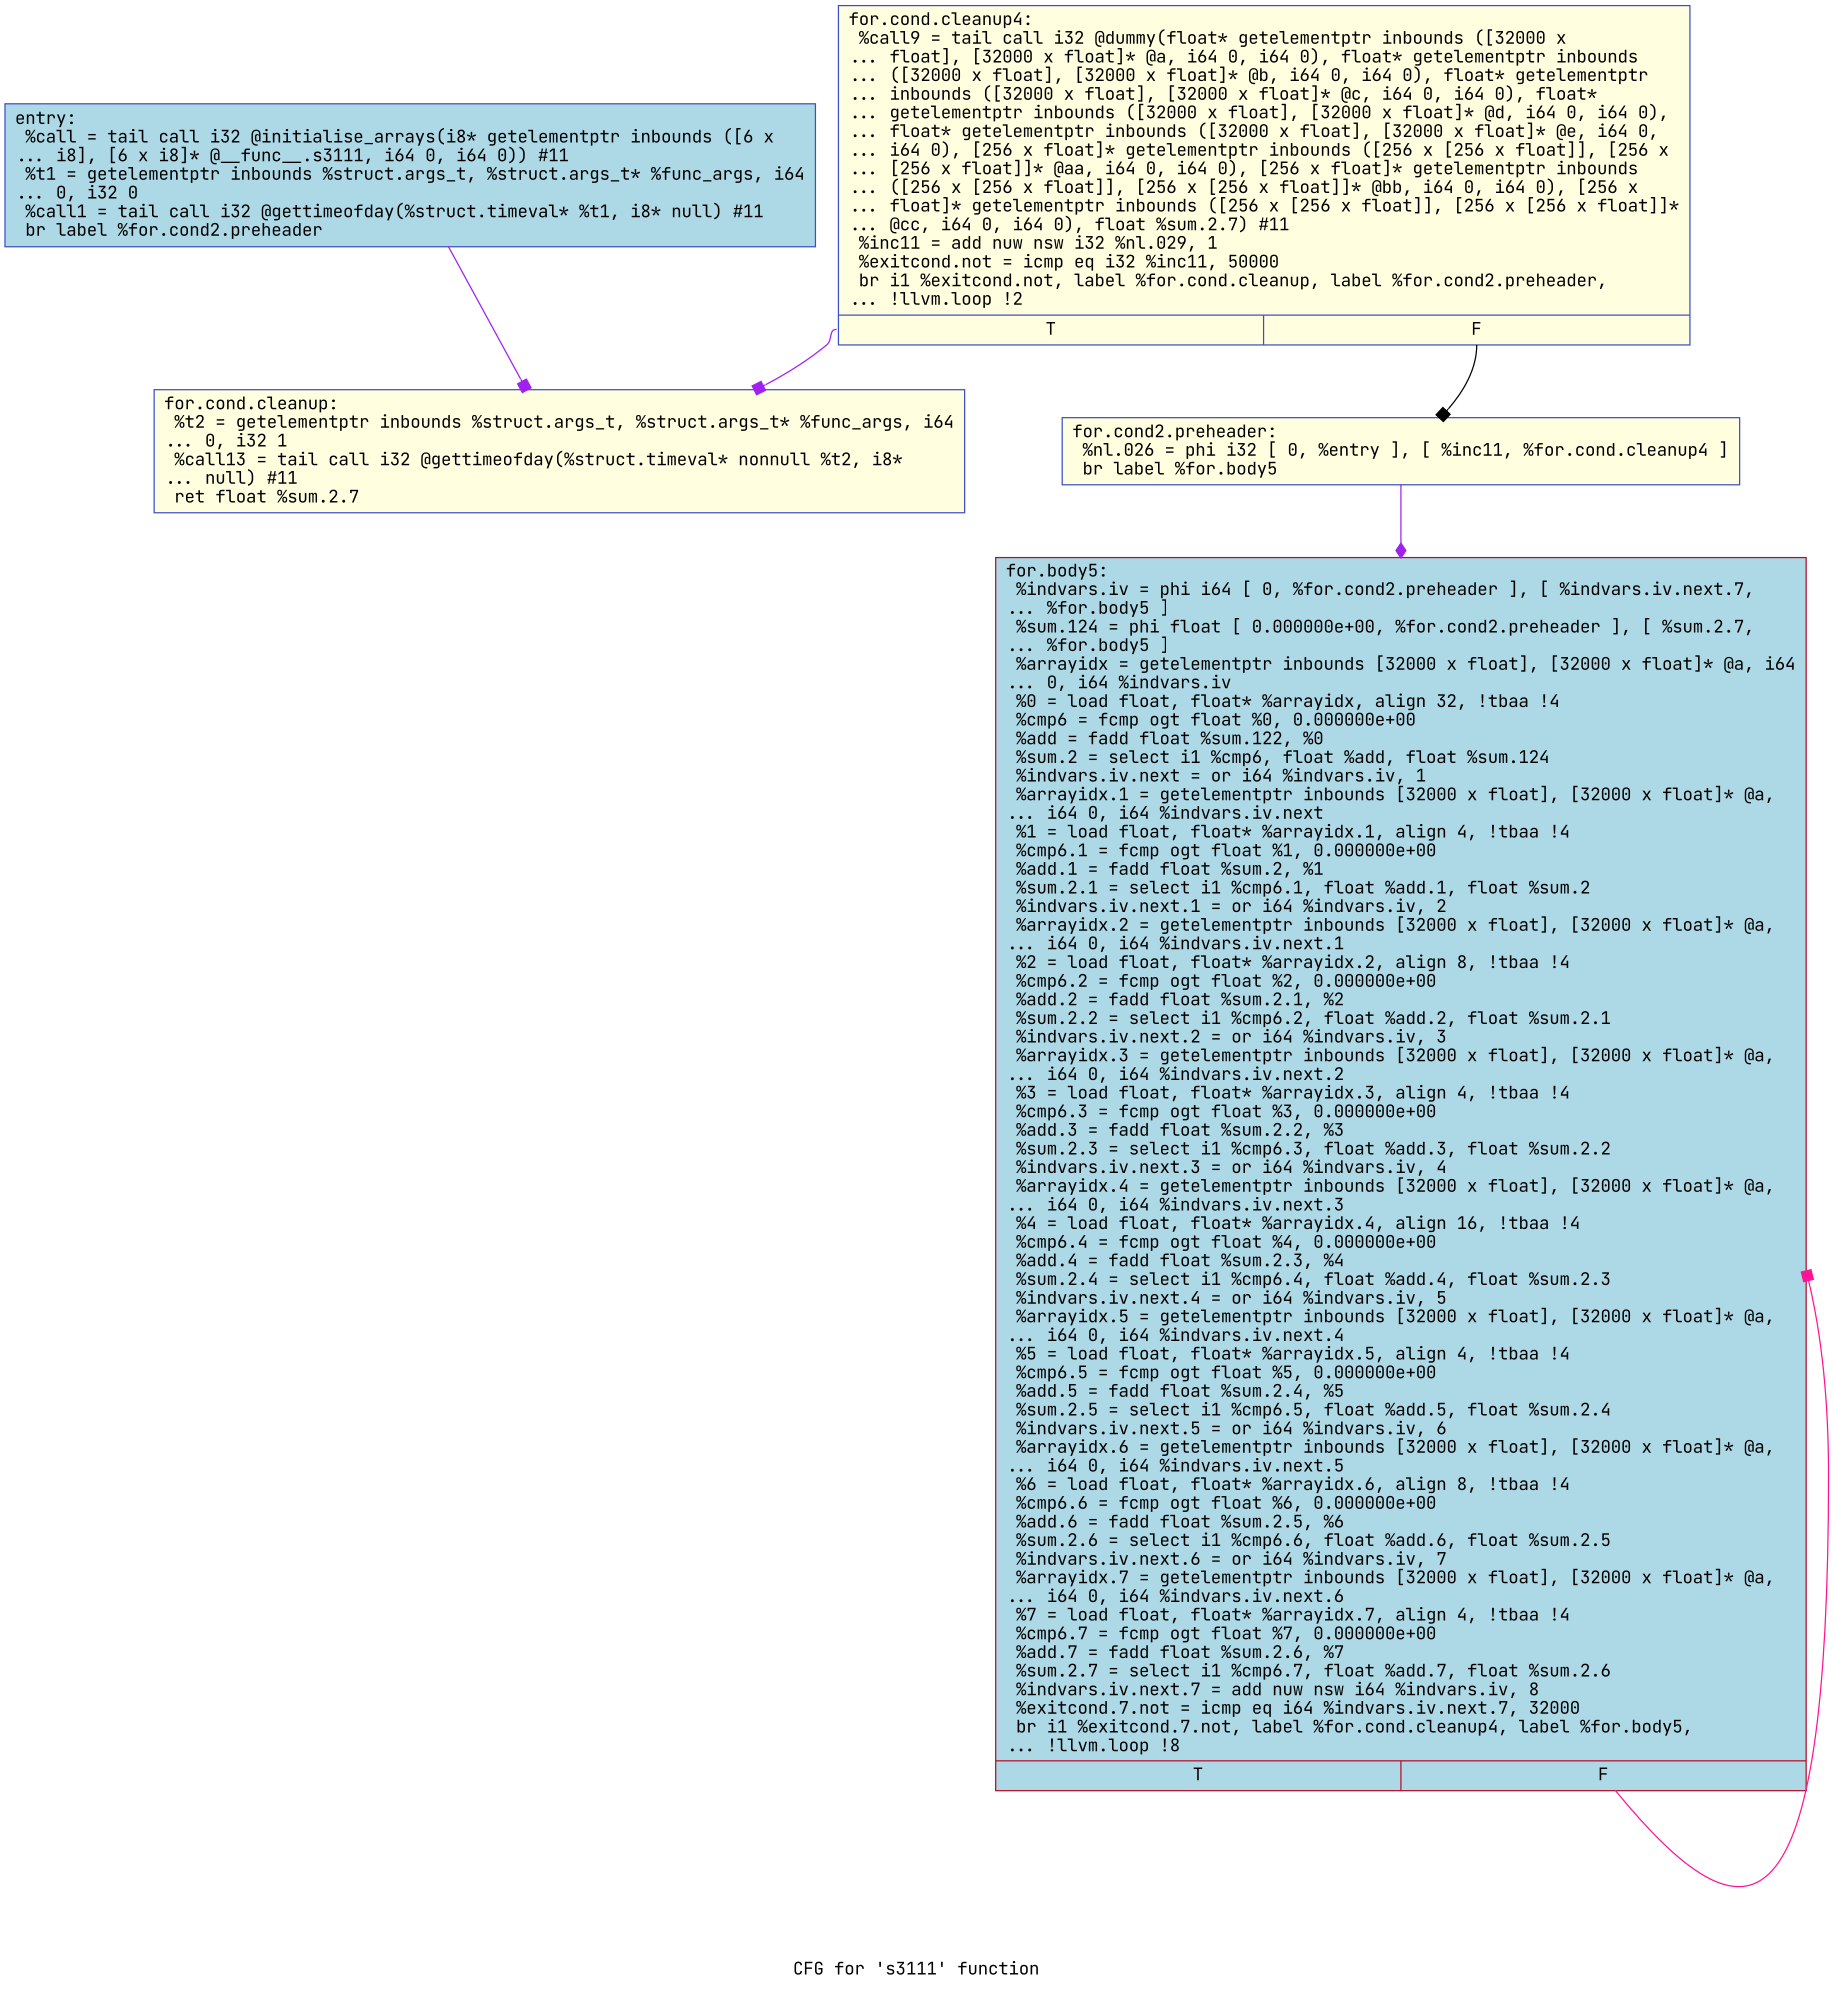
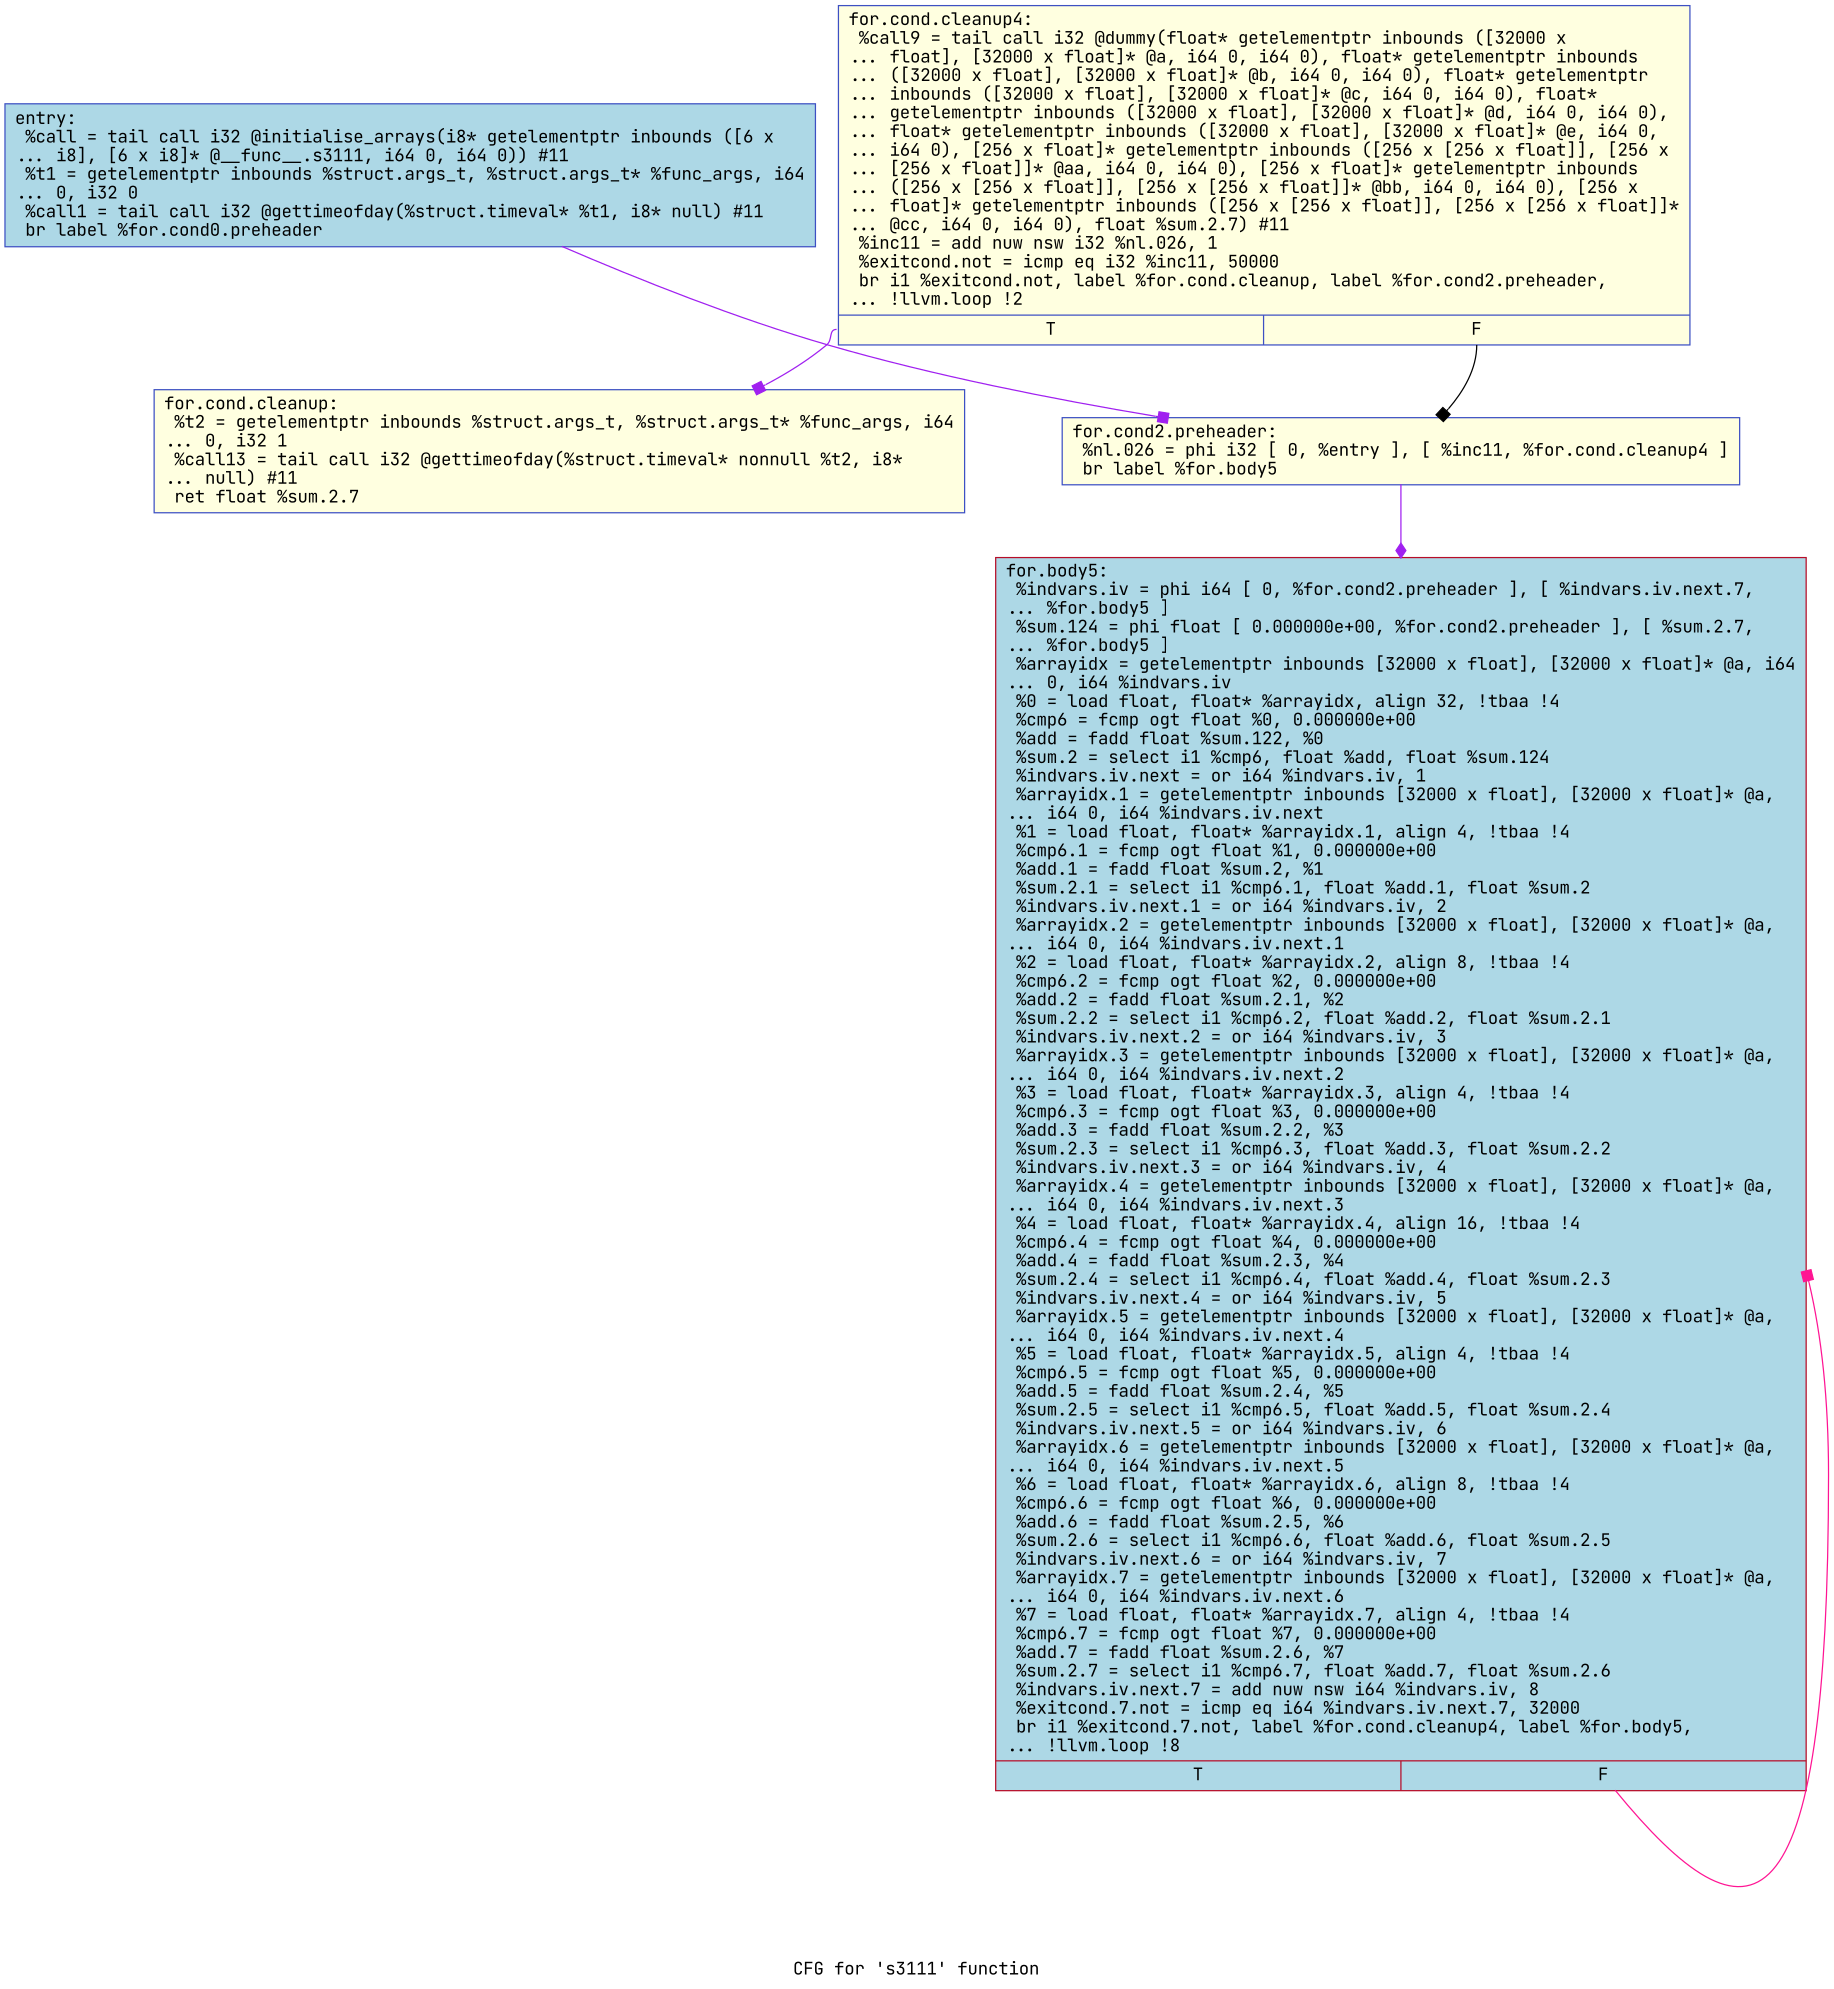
node "entry:": text "br label %for.cond2.preheader" -> "br label %for.cond0.preheader"
node "for.cond.cleanup4:": text "%inc11 = add nuw nsw i32 %nl.029, 1" -> "%inc11 = add nuw nsw i32 %nl.026, 1"
edge "entry:" -> "for.cond.cleanup:": now "entry:" -> "for.cond2.preheader:"
